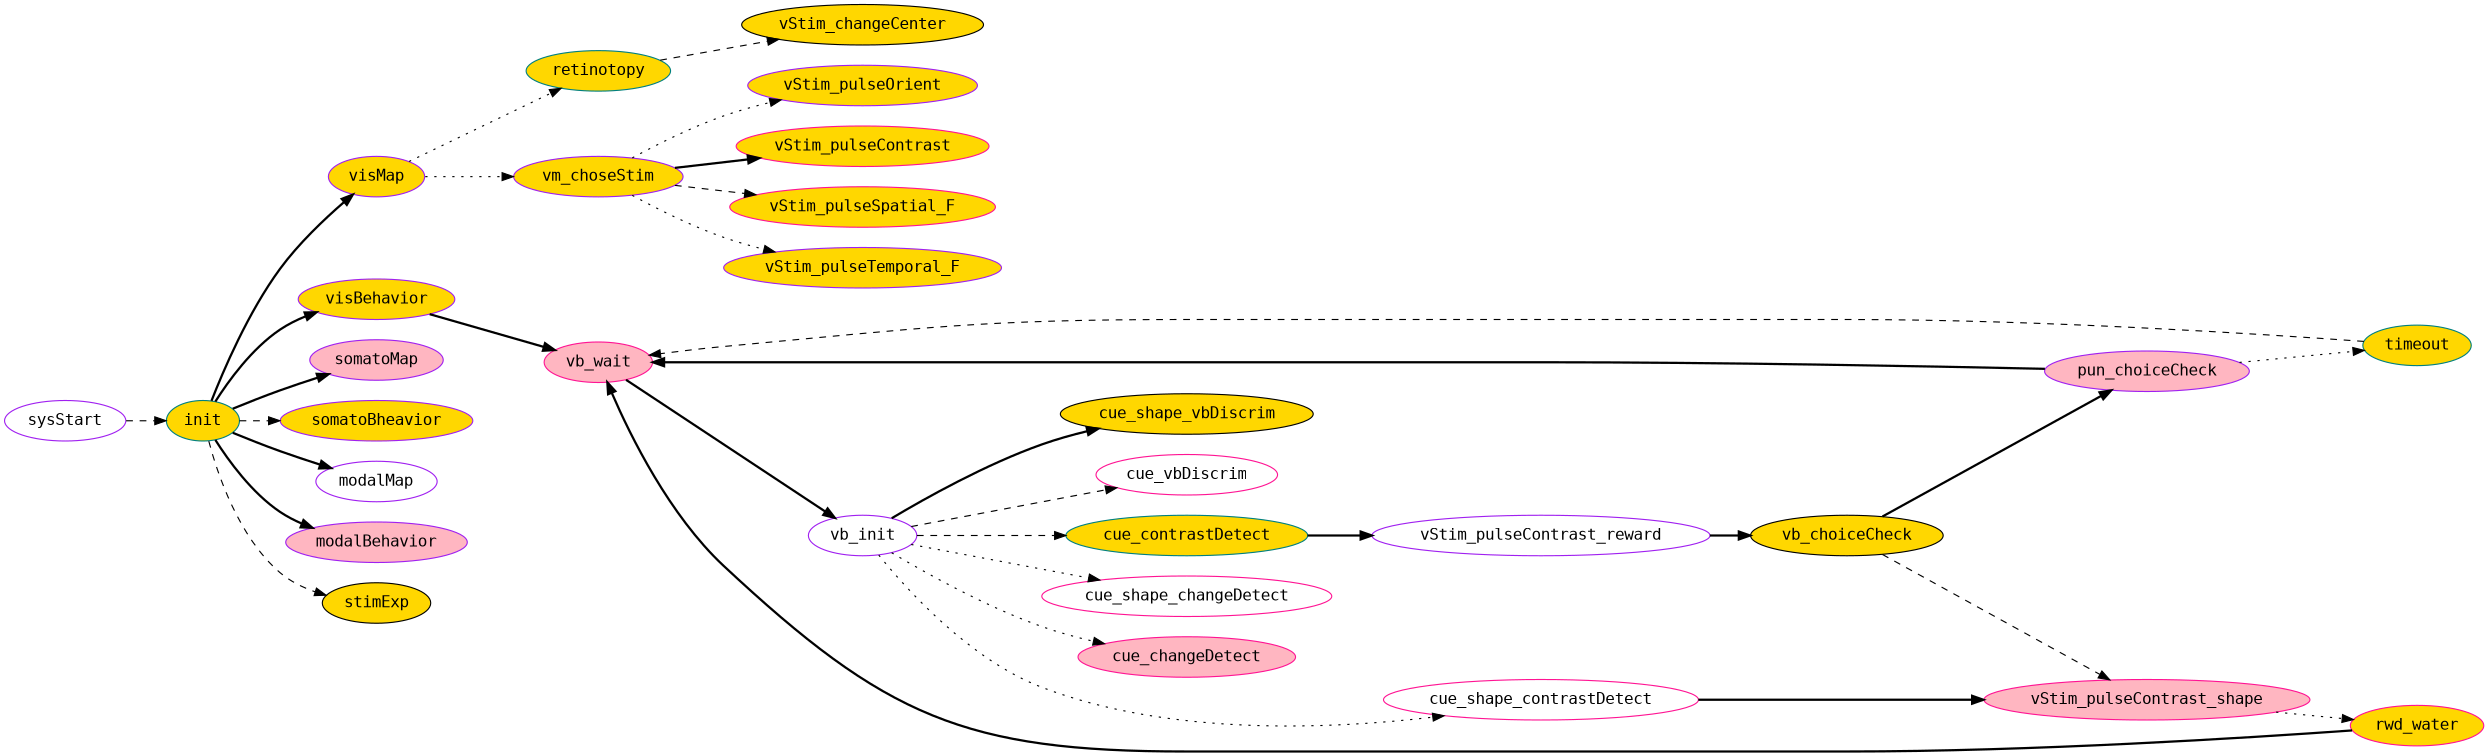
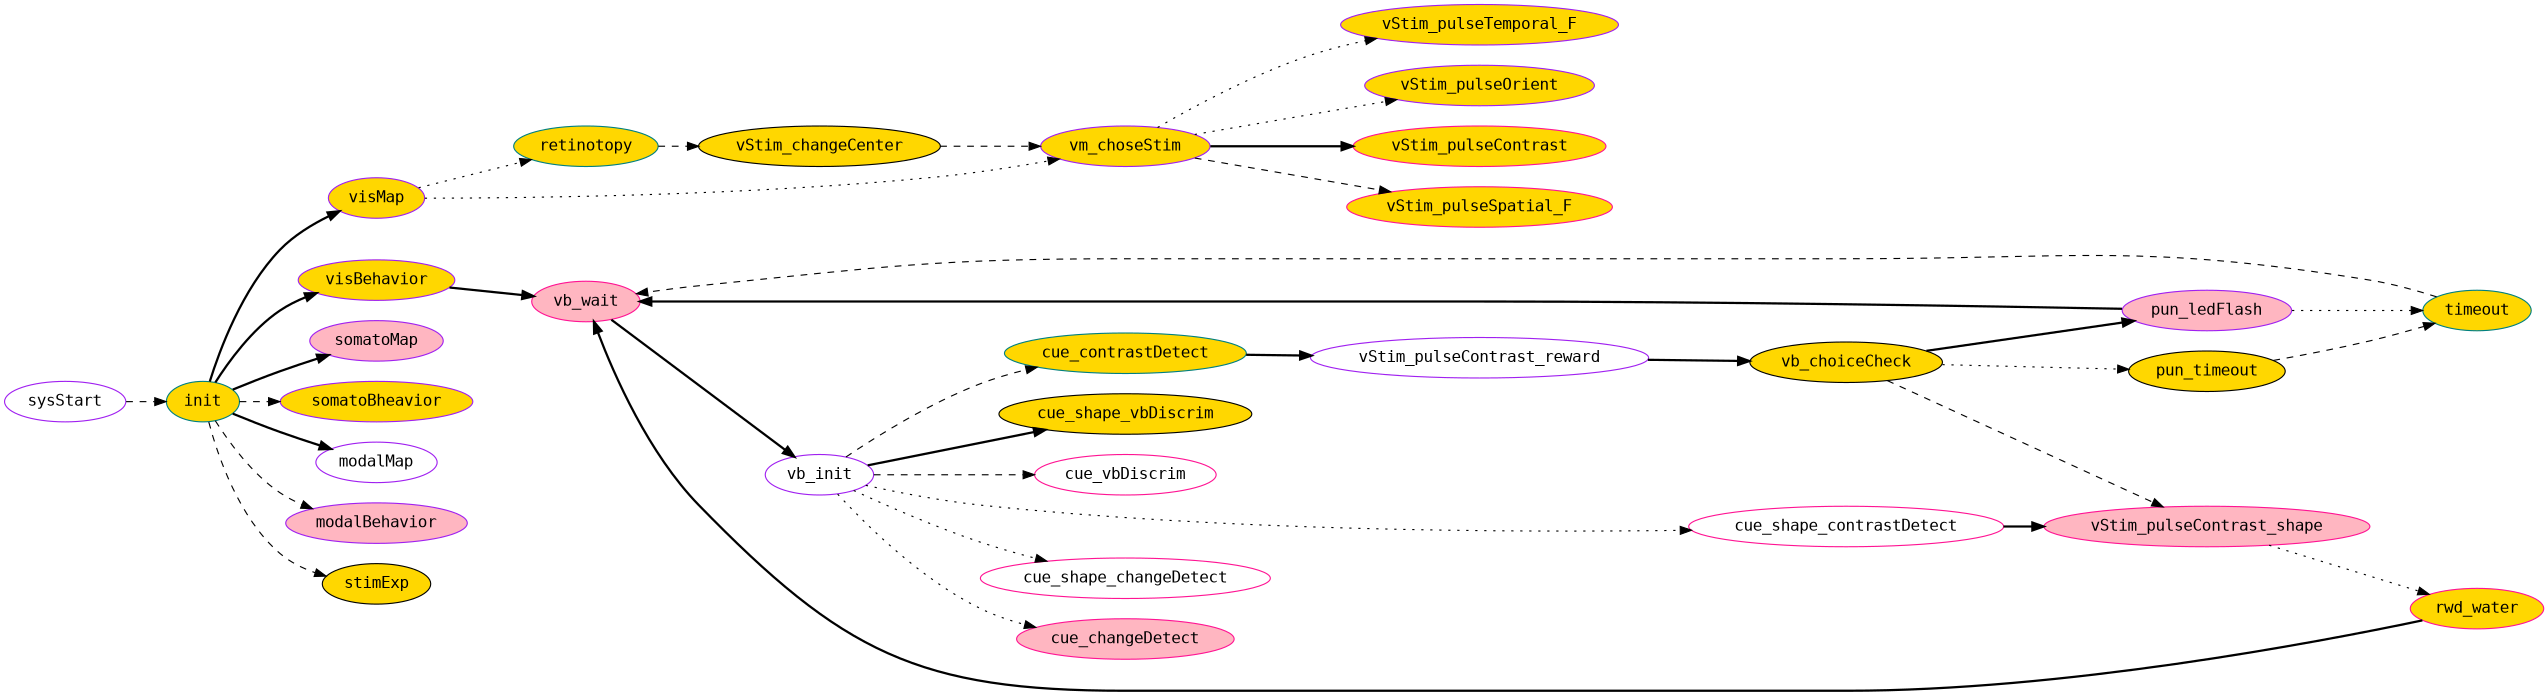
edge "vStim_changeCenter" -> "vm_choseStim": added
node "pun_choiceCheck": label "pun_choiceCheck" -> "pun_ledFlash"
node "pun_timeout": added
edge "init" -> "modalBehavior": style bold -> dashed
